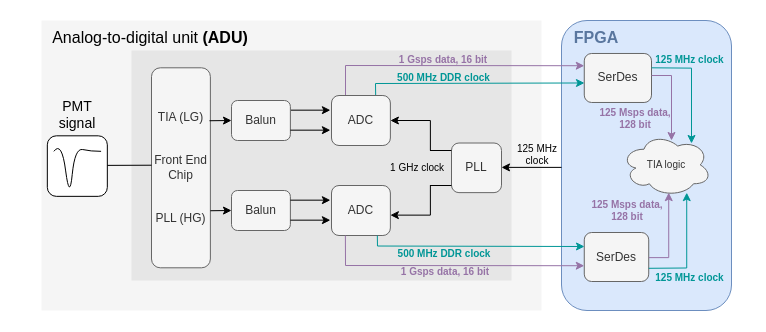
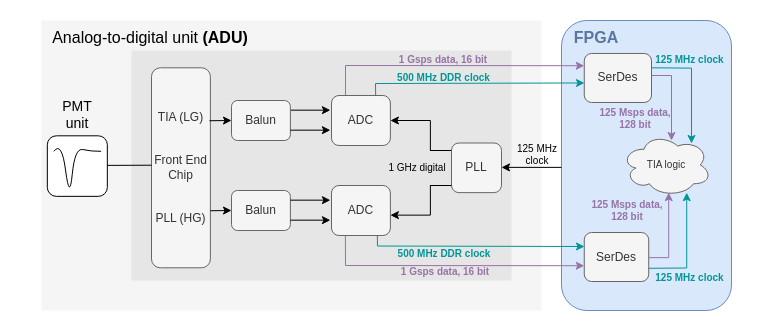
node "PMT signal": label "PMT signal" -> "PMT unit"
node "1 GHz clock": label "1 GHz clock" -> "1 GHz digital"
